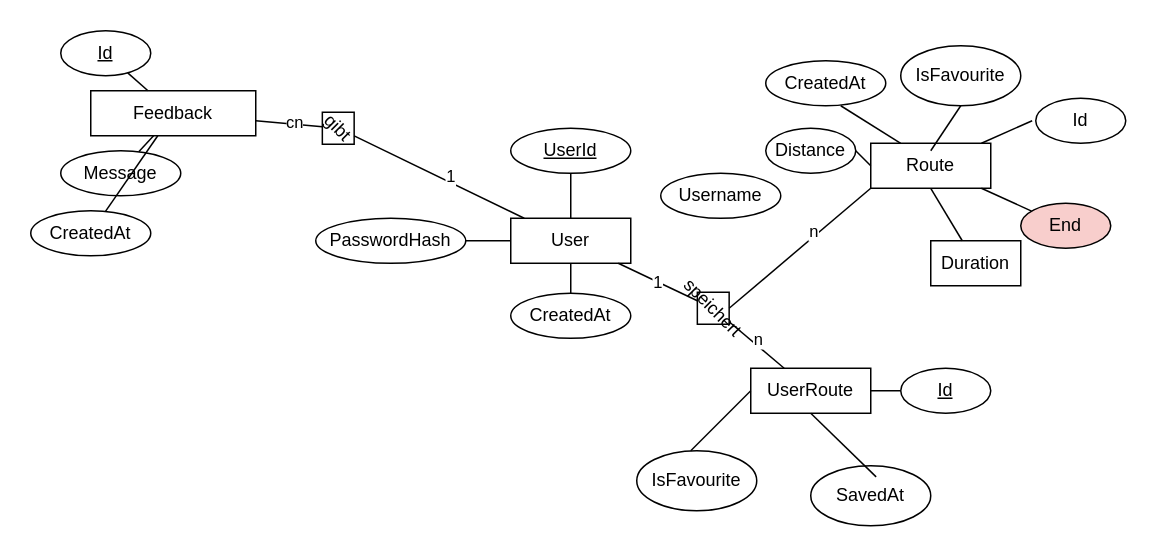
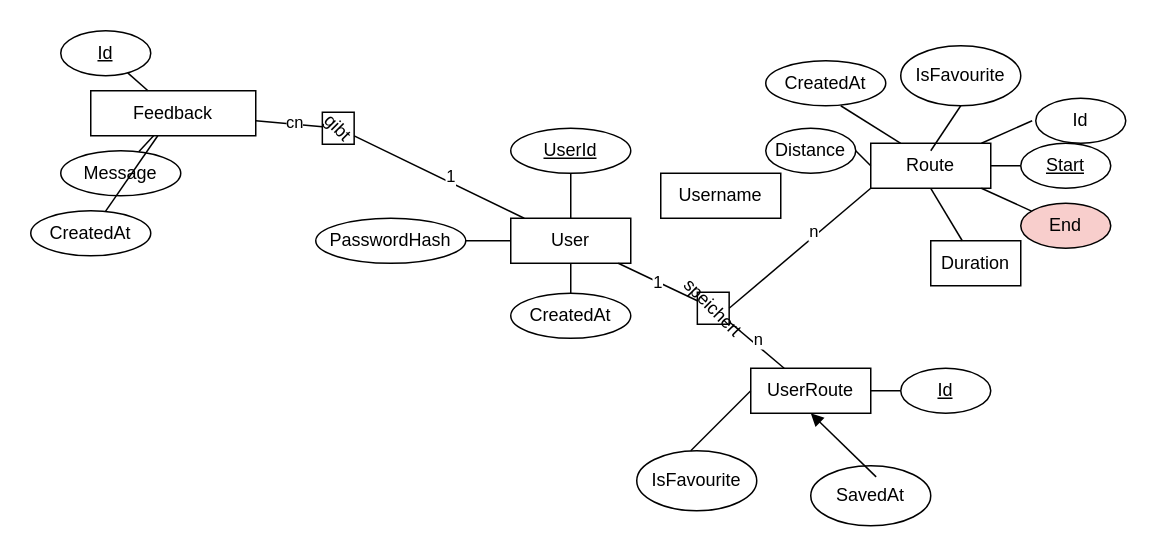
edge "Route" -- "Start": added
node "Start": added
node "Username": shape ellipse -> rectangle
edge "UserRoute" -- "SavedAt": arrowhead none -> block
